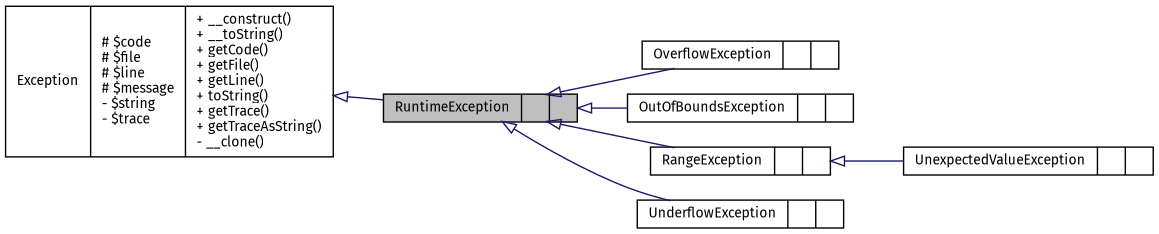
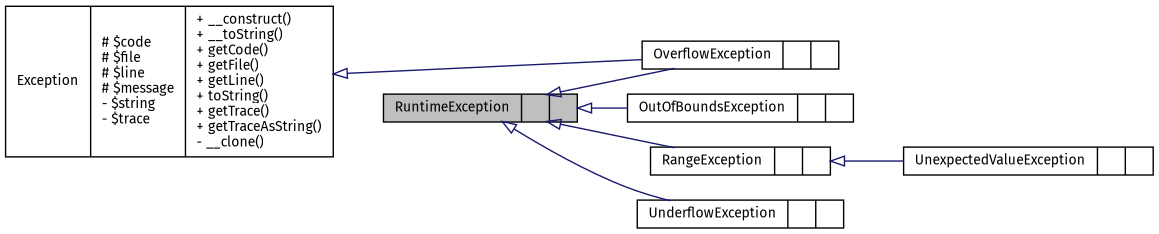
edge "RuntimeException" -> "Exception": now "OverflowException" -> "Exception"
